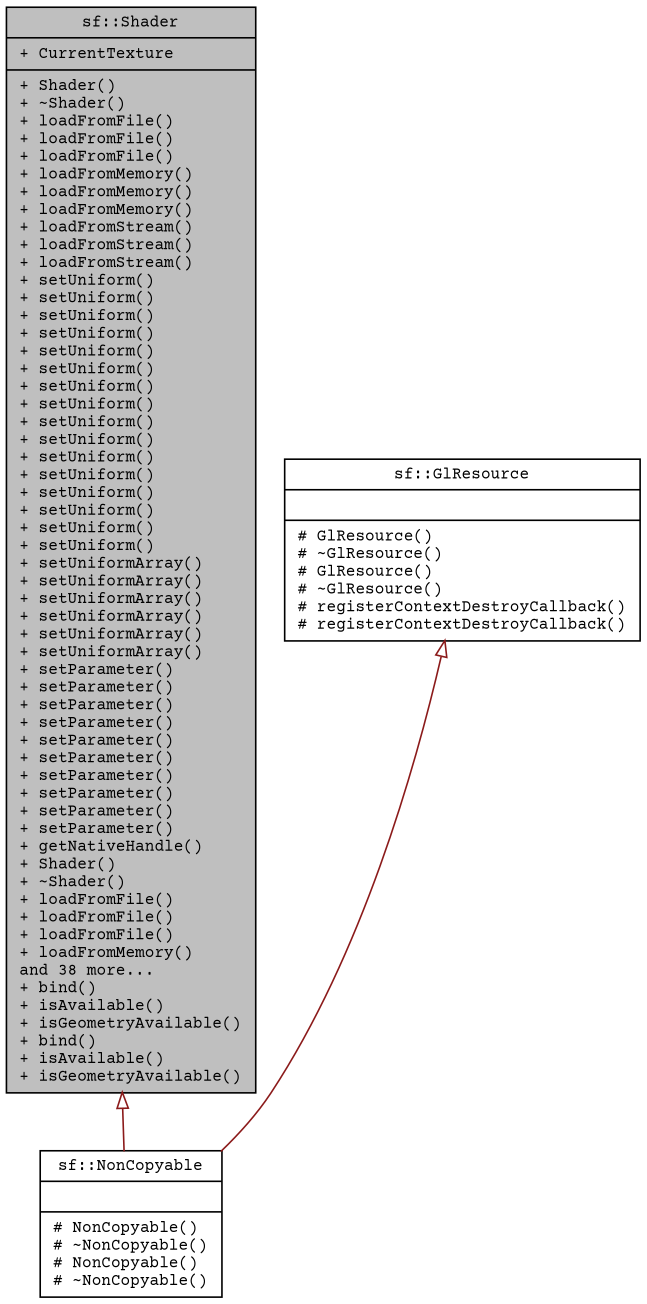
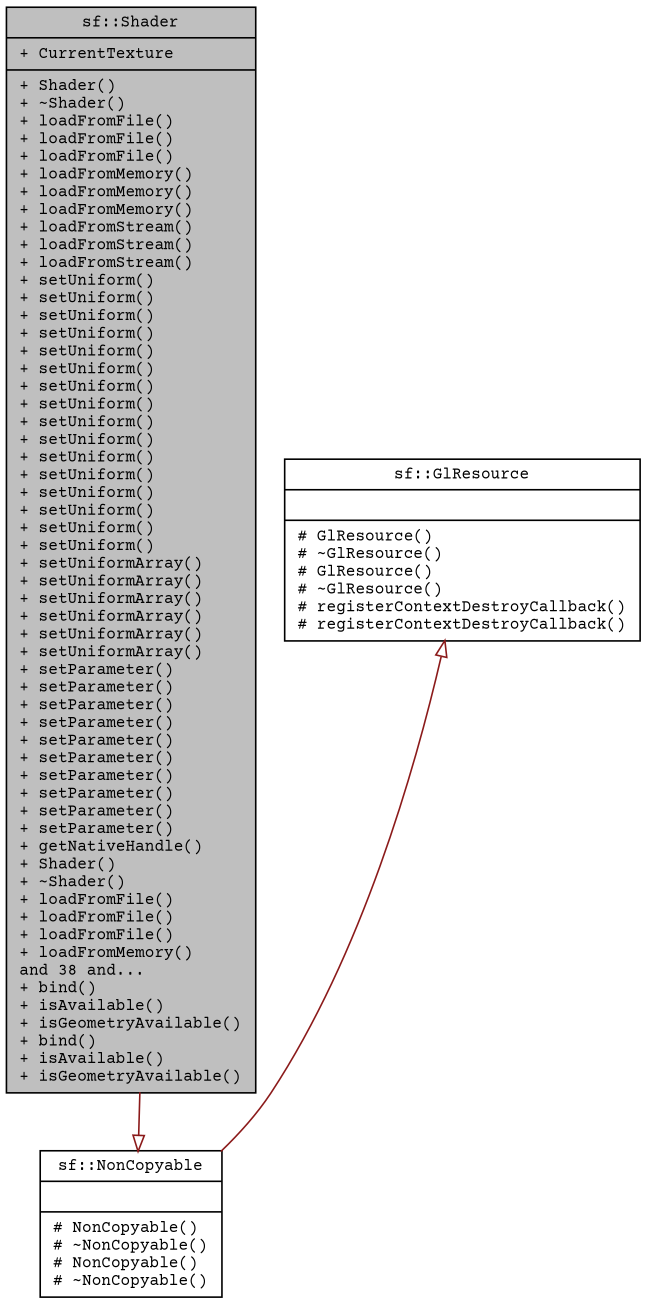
node "sf::Shader": text "and 38 more..." -> "and 38 and..."
edge "sf::NonCopyable" -> "sf::Shader": reversed
